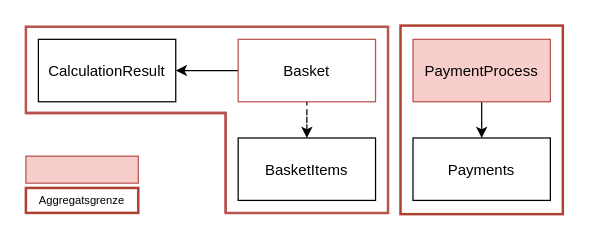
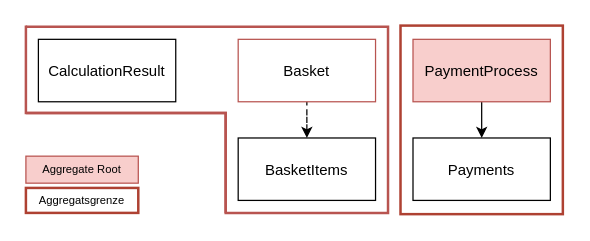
edge "Basket" -> "CalculationResult": removed
node "Aggregate Root": added
